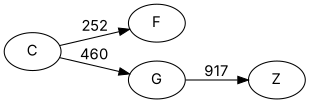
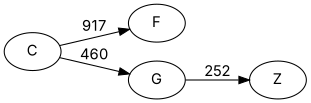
edge "C" -> "F": label "252" -> "917"
edge "G" -> "Z": label "917" -> "252"
